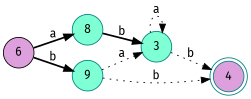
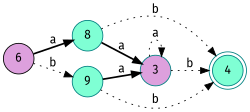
edge "8" -> "4": added, label "b"
edge "8" -> "3": label "b" -> "a"
node "3": fillcolor aquamarine -> plum
edge "6" -> "9": style bold -> dotted
edge "9" -> "3": style dotted -> bold
node "4": fillcolor plum -> aquamarine
